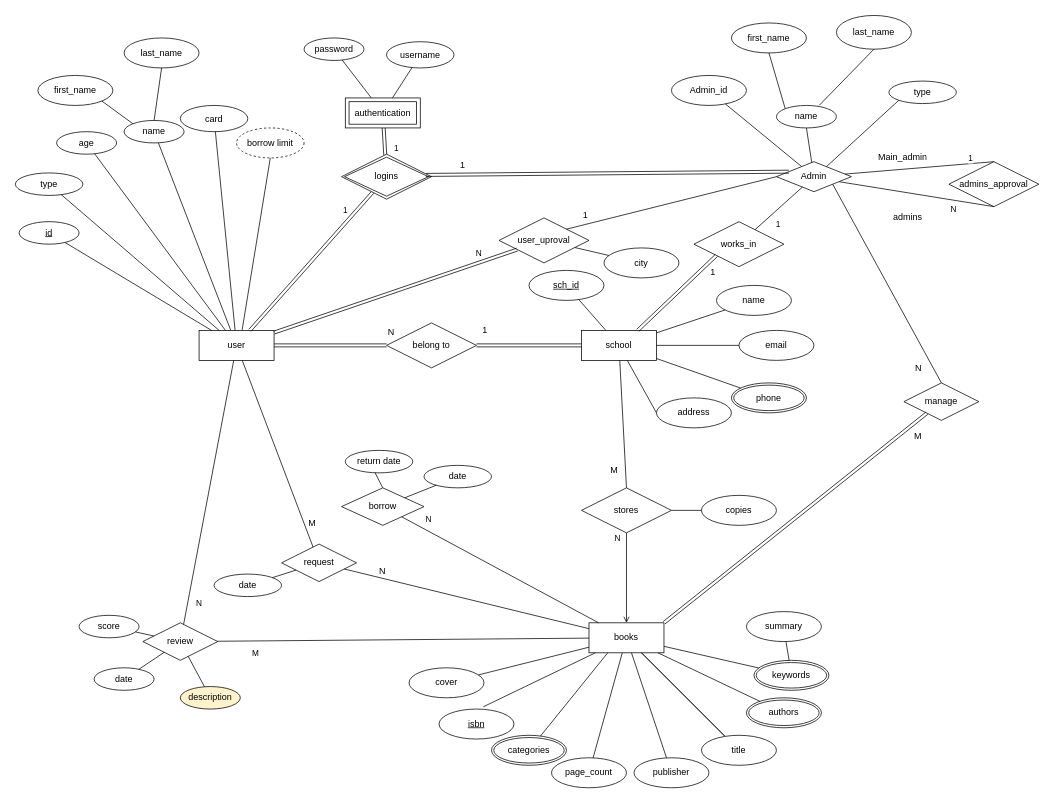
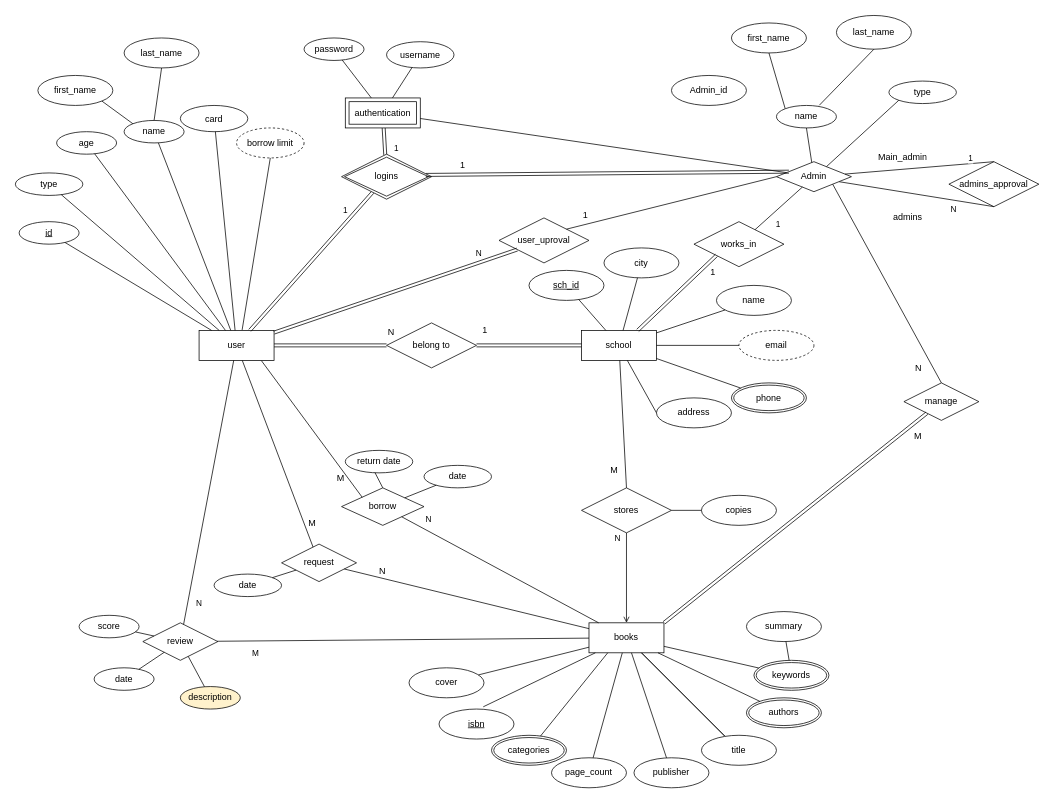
edge "Admin_id" -- "Admin": now "authentication" -- "Admin"
edge "user_uproval" -- "city": now "school" -- "city"
node "email": style solid -> dashed
edge "user" -- "borrow": added, label "M"
